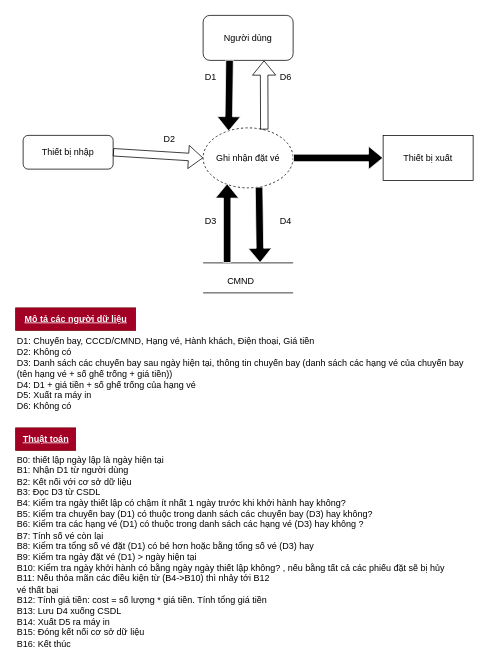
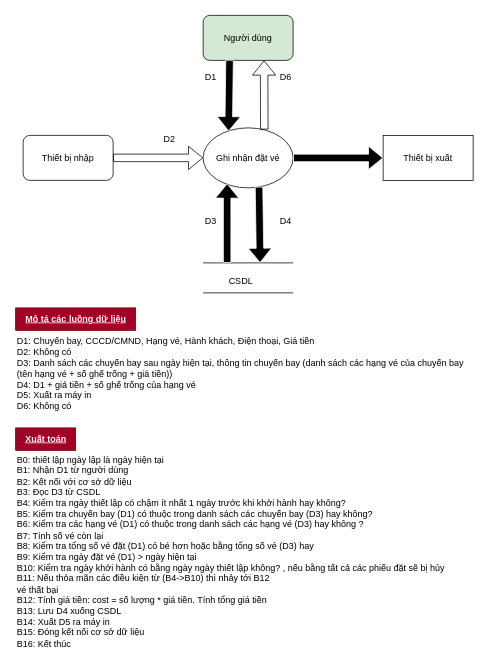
node "Người dùng": fillcolor #ffffff -> #d5e8d4
node "Thiết bị nhập": size 90x34 -> 90x45
node "Ghi nhận đặt vé": style dashed -> solid
node "CMND": label "CMND" -> "CSDL"
node "Mô tả các người dữ liệu": label "Mô tả các người dữ liệu" -> "Mô tả các luồng dữ liệu"
node "Thuật toán": label "Thuật toán" -> "Xuất toán"
